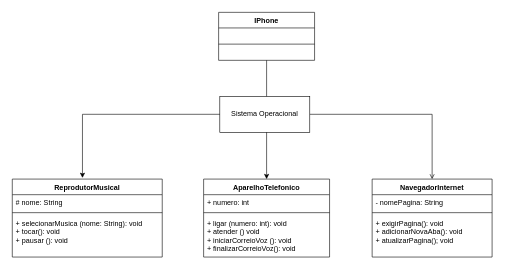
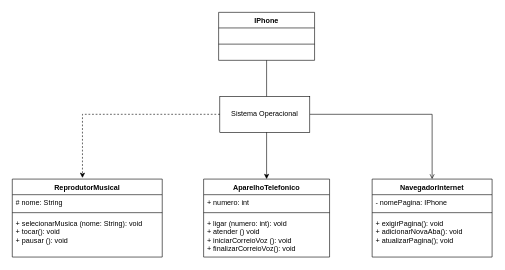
edge "Sistema Operacional" -> "ReprodutorMusical": style solid -> dashed
node "- nomePagina: String": label "- nomePagina: String" -> "- nomePagina: IPhone"
